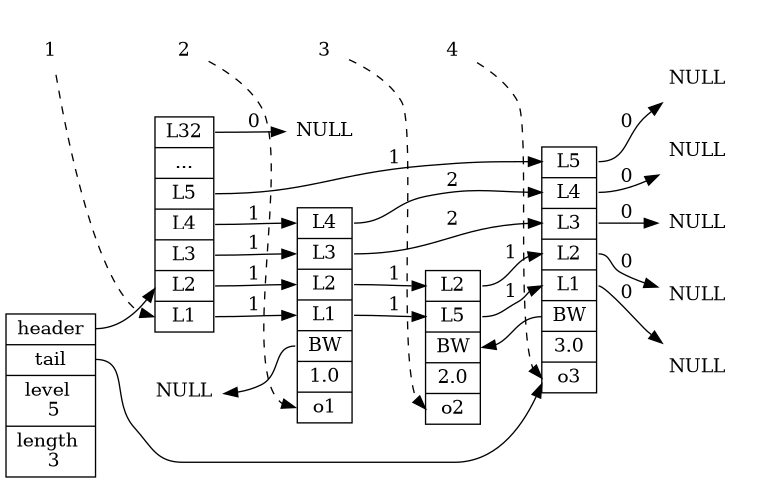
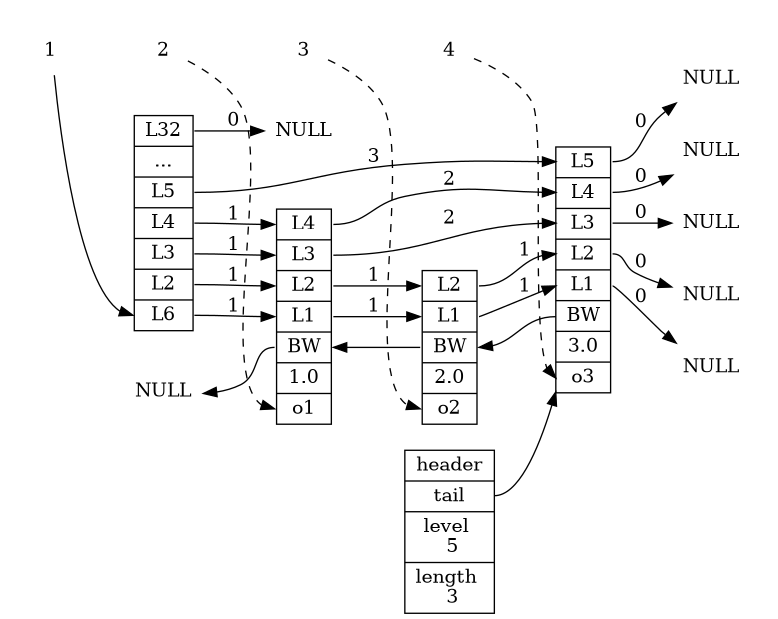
edge "L32" -> "L5": label "1" -> "3"
edge "1" -> "L32": style dashed -> solid
node "L32": text "L1" -> "L6"
node "L2": text "L5" -> "L1"
edge "header" -> "L32": removed
edge "L2" -> "L4": added
